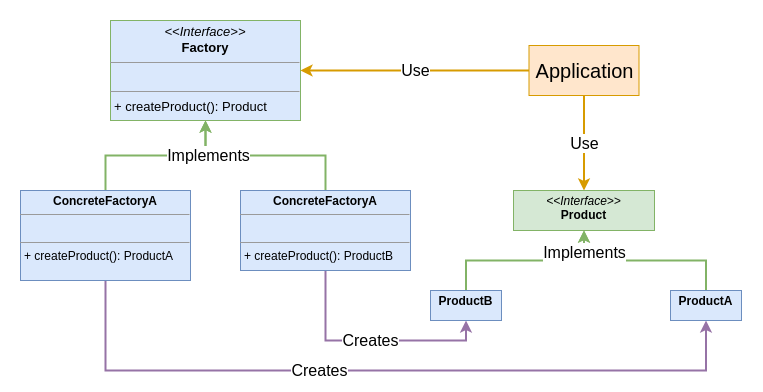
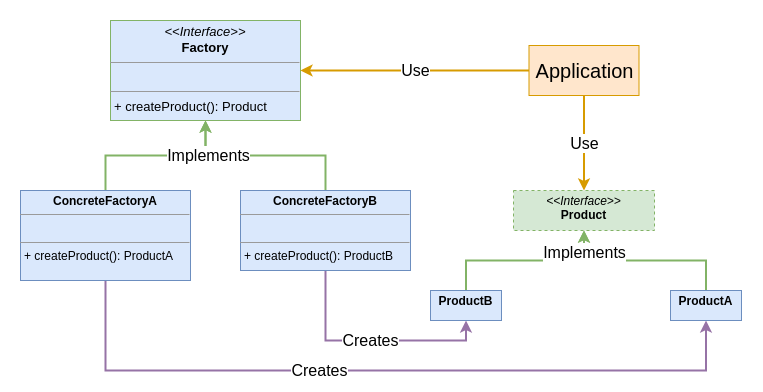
node "ConcreteFactoryA + createProduct(): ProductB": label "ConcreteFactoryA + createProduct(): ProductB" -> "ConcreteFactoryB + createProduct(): ProductB"
node "<<Interface>> Product": style solid -> dashed
